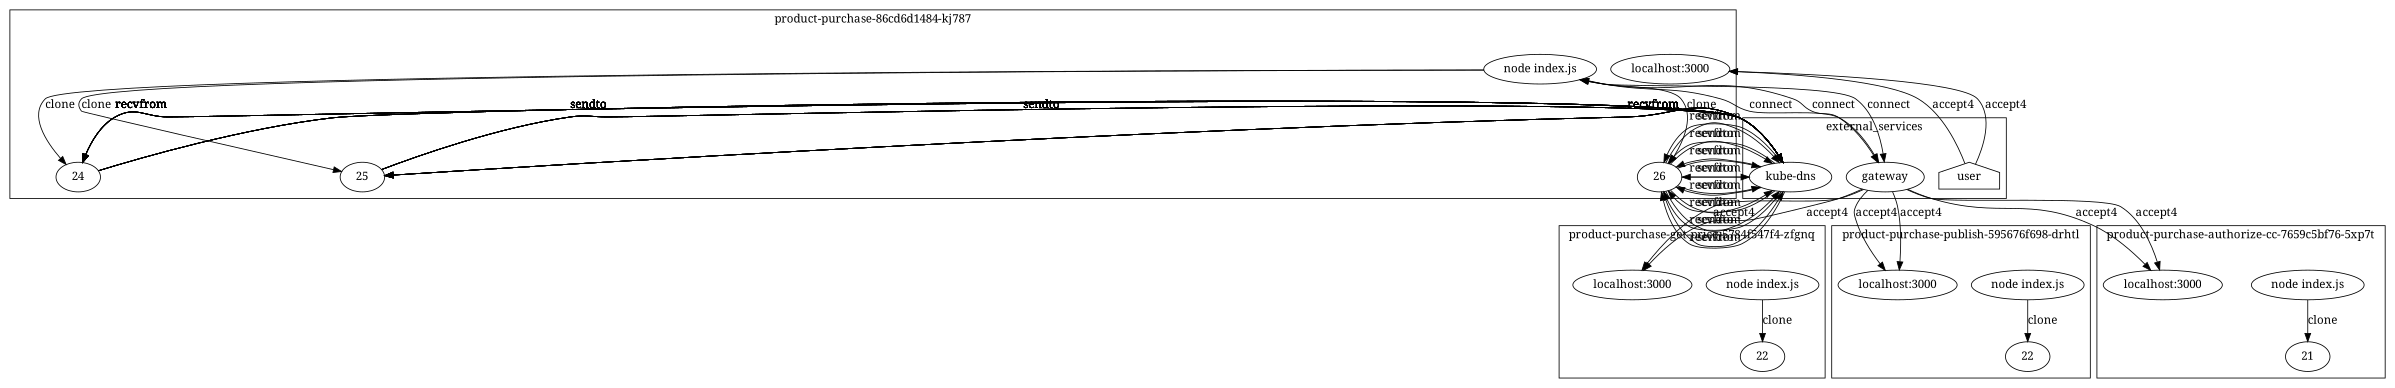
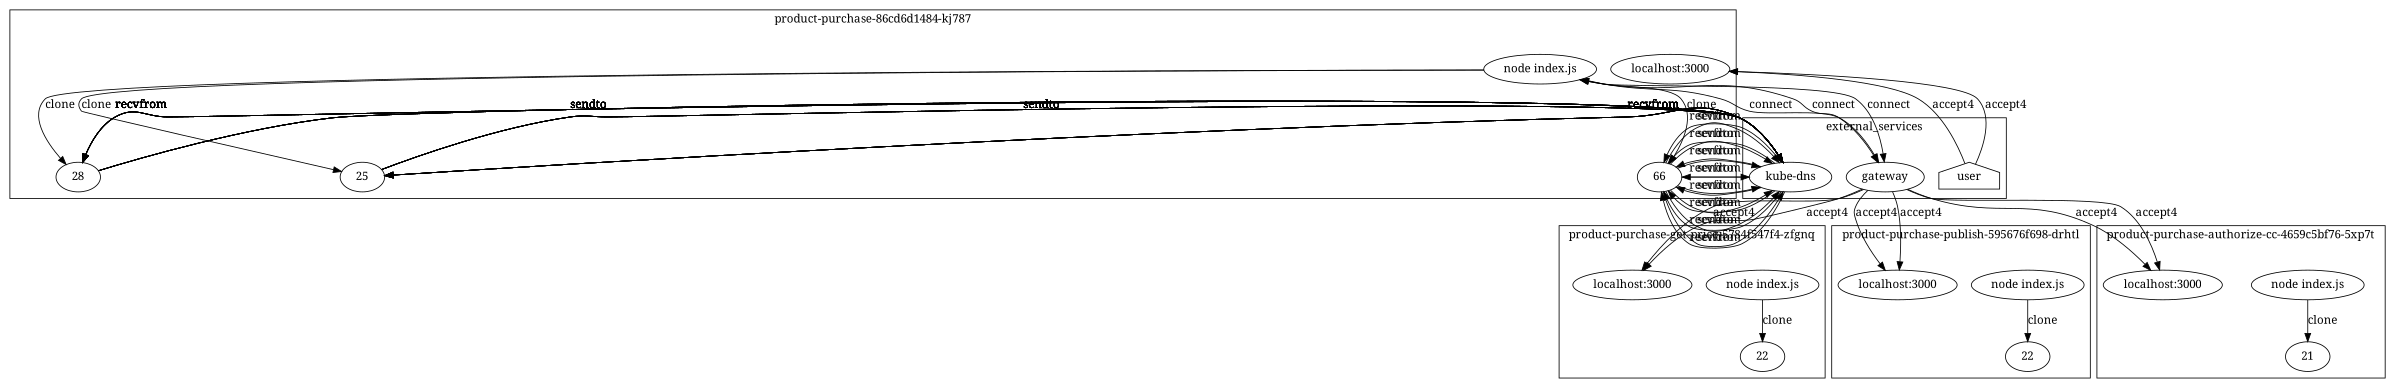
node "24": label "24" -> "28"
node "26": label "26" -> "66"
cluster " product-purchase-authorize-cc-7659c5bf76-5xp7t ": label " product-purchase-authorize-cc-7659c5bf76-5xp7t " -> " product-purchase-authorize-cc-4659c5bf76-5xp7t "
